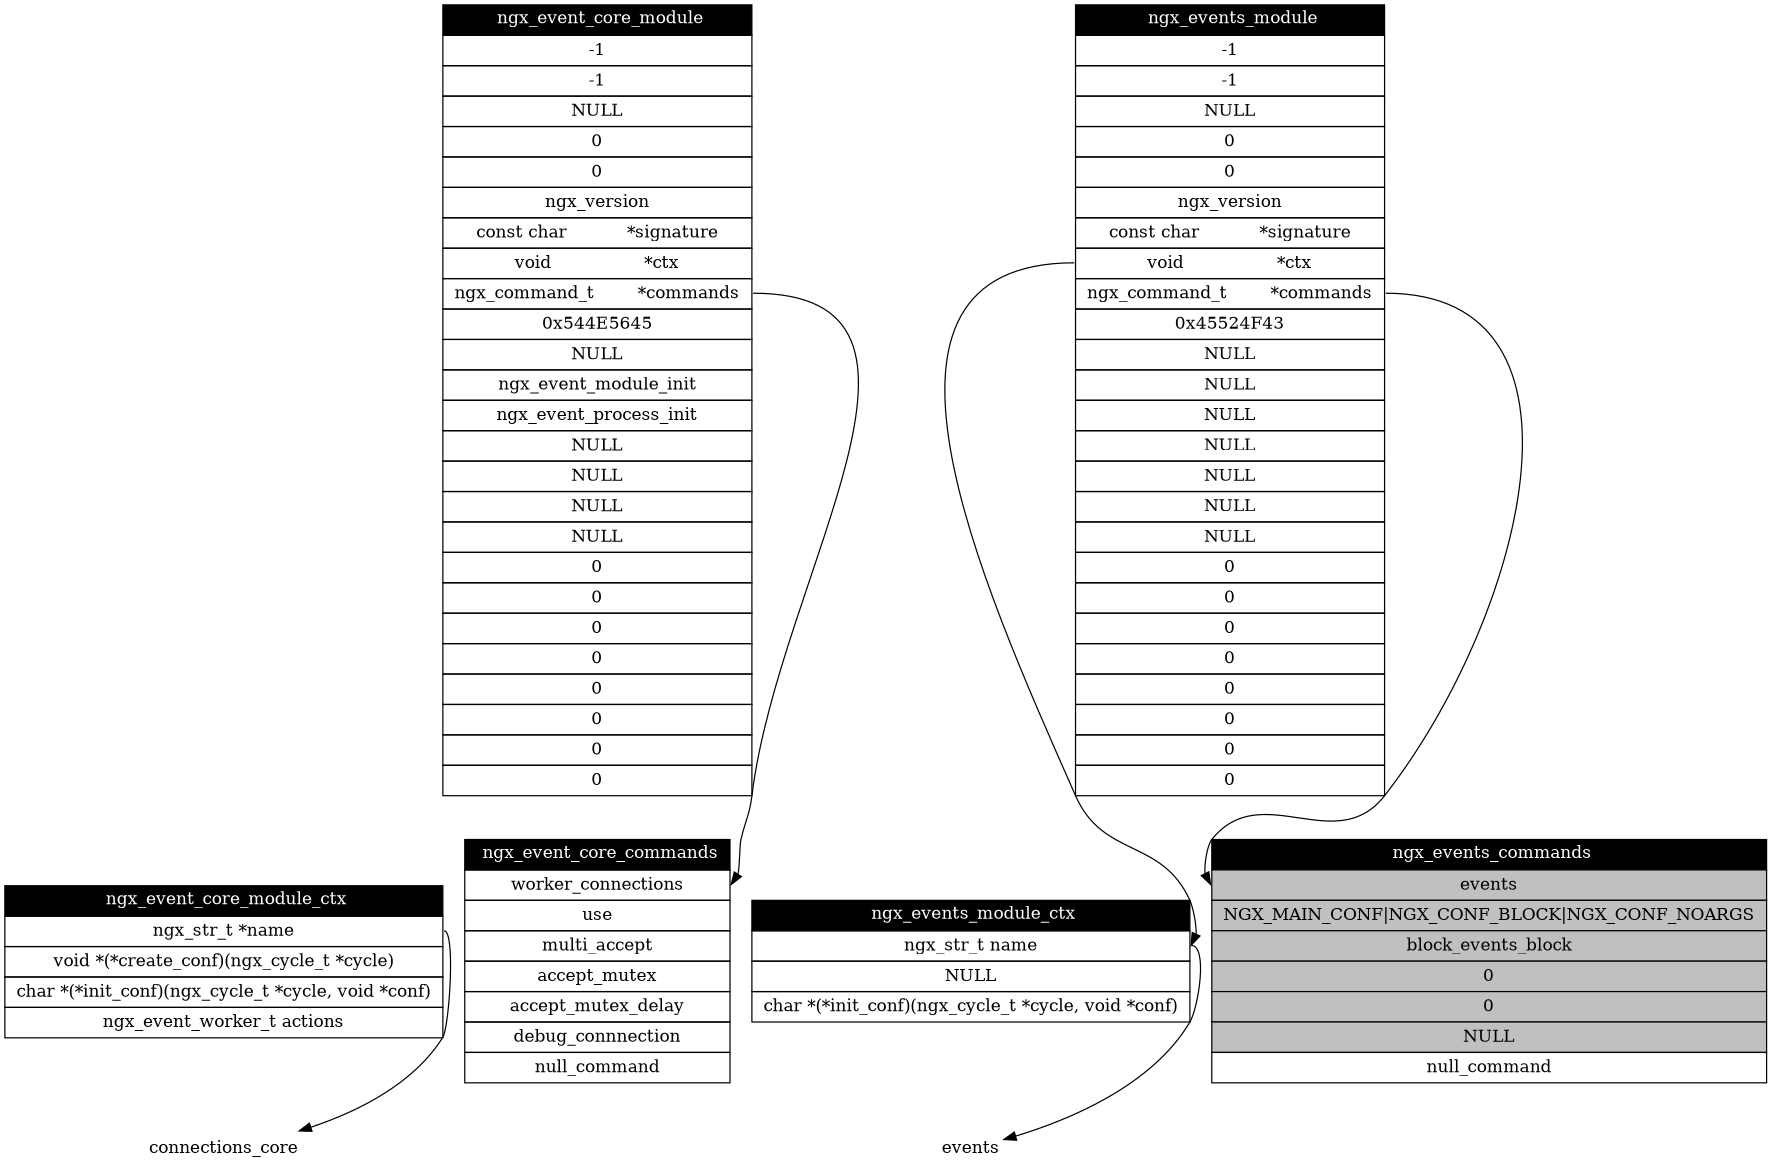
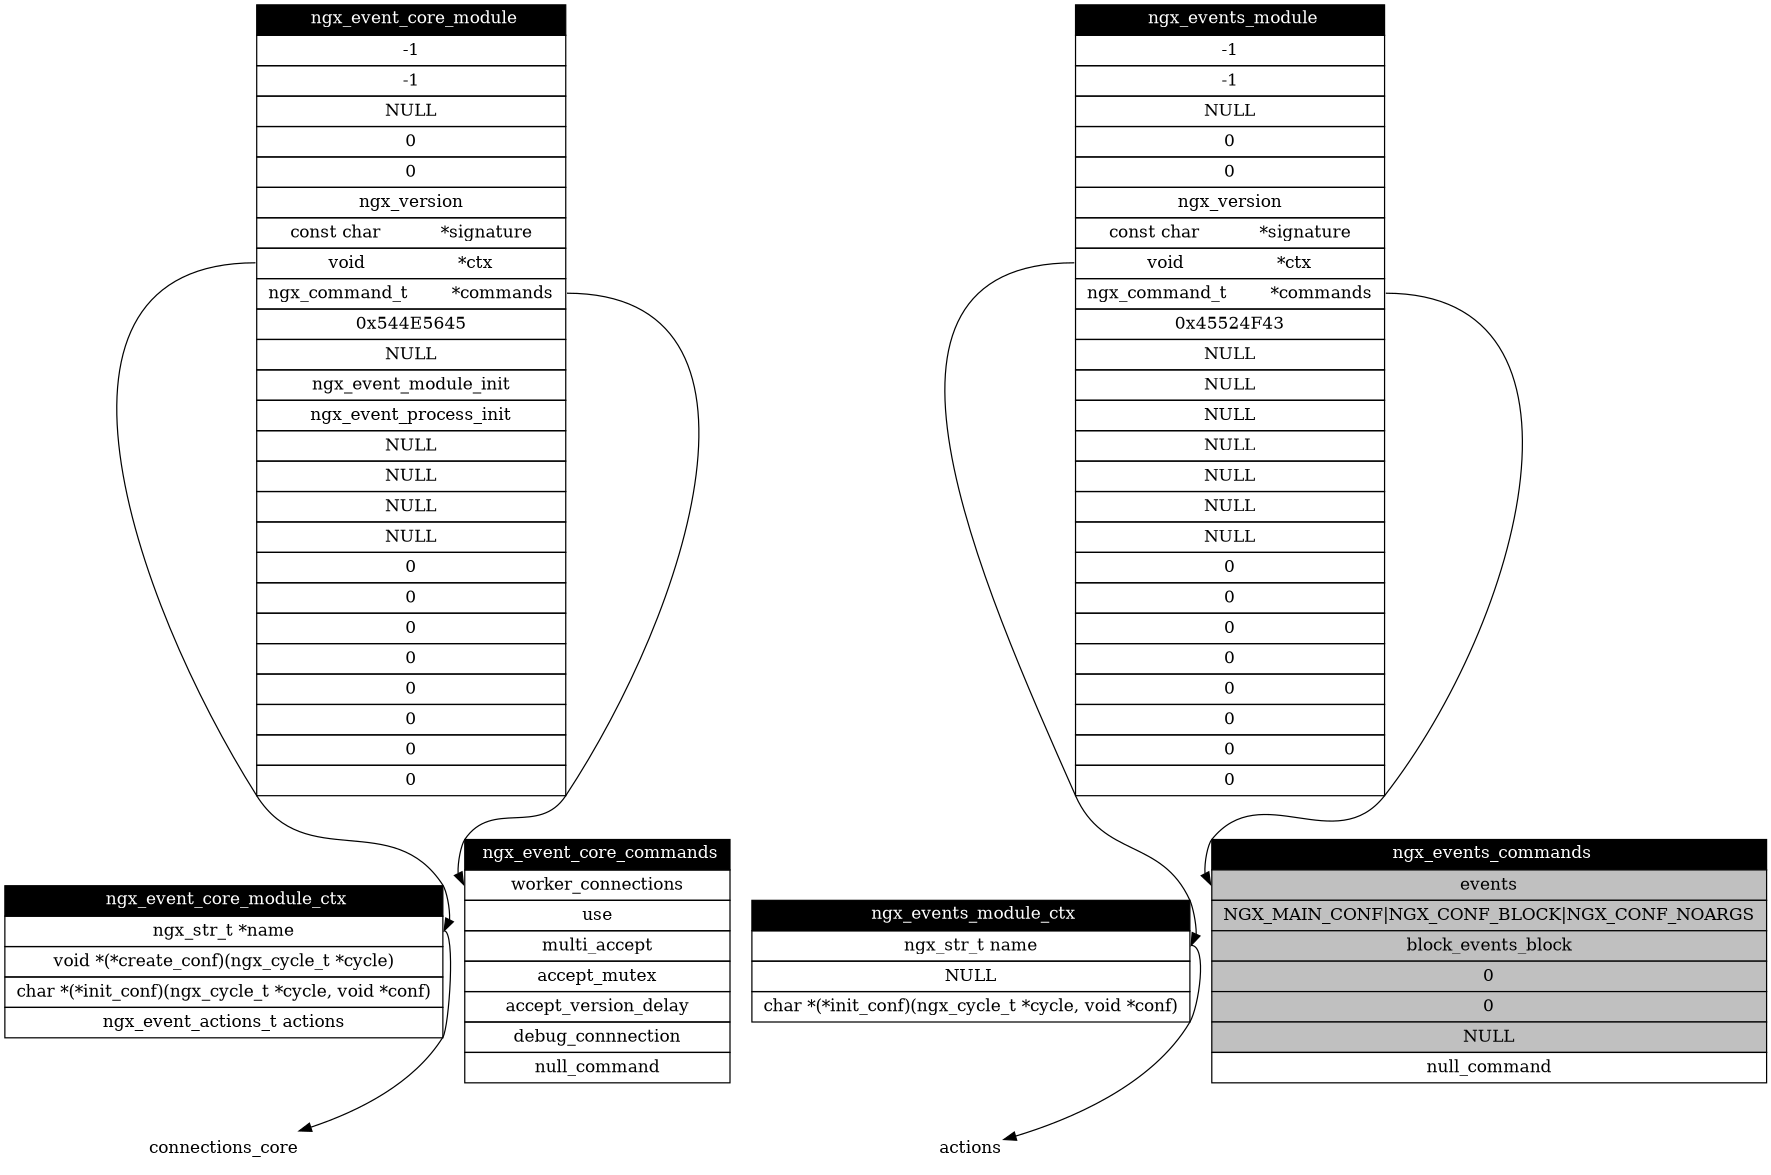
edge "ngx_event_core_module" -> "ngx_event_core_module_ctx": added
node "ngx_event_core_commands": text "accept_mutex_delay" -> "accept_version_delay"
node "ngx_event_core_module_ctx": text "ngx_event_worker_t actions" -> "ngx_event_actions_t actions"
node "events": label "events" -> "actions"
